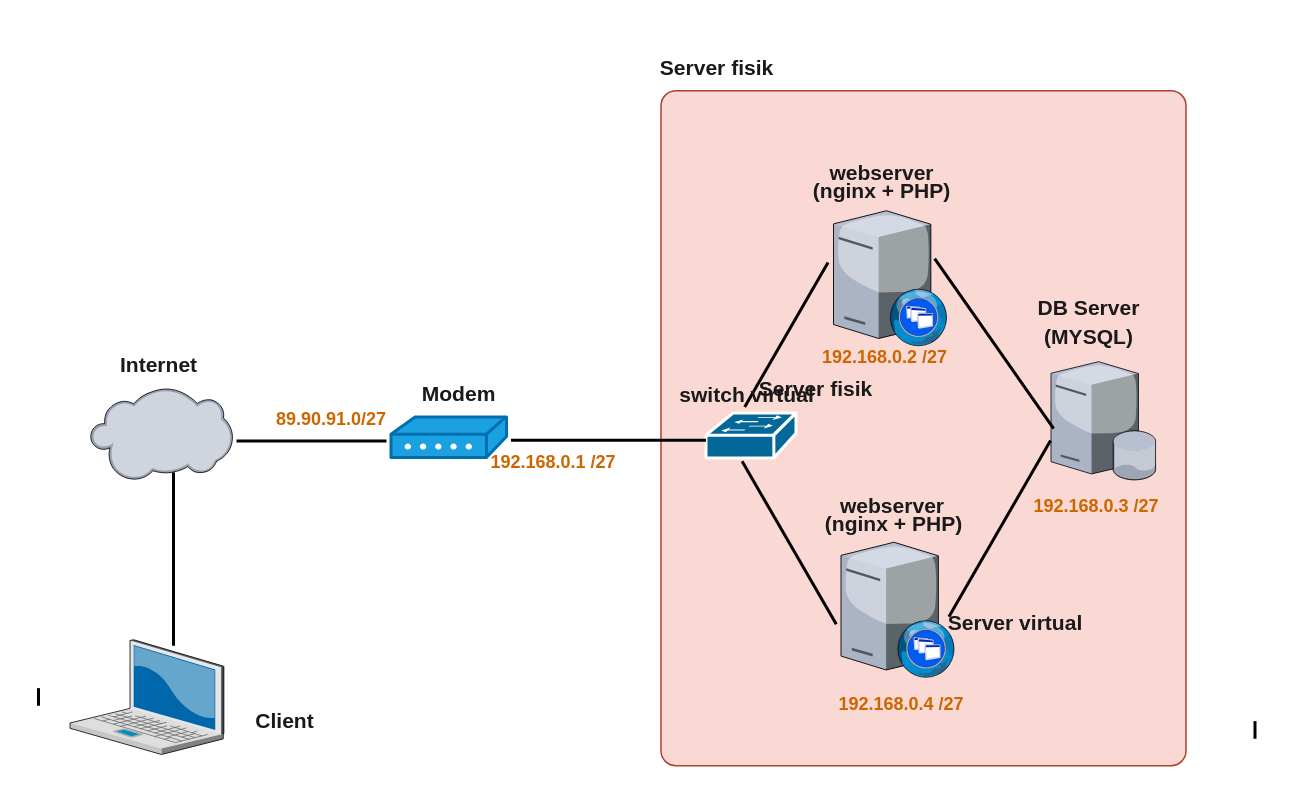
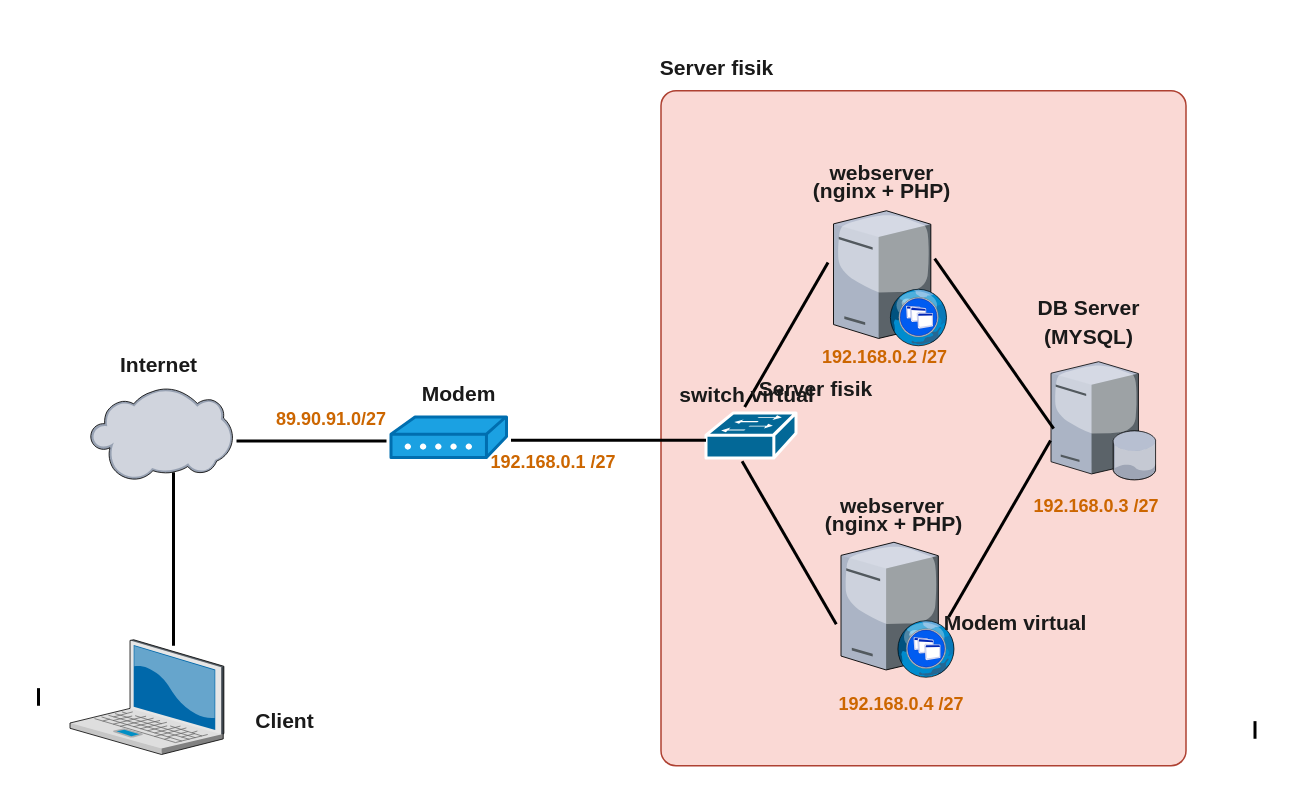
node "Server virtual": label "Server virtual" -> "Modem virtual"
